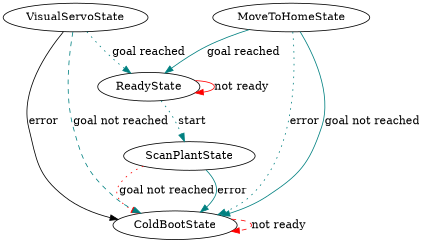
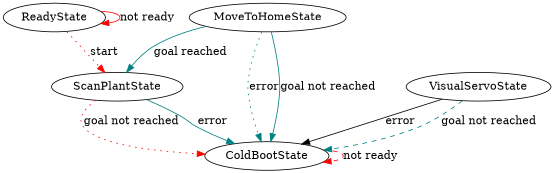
edge "MoveToHomeState" -> "ReadyState": now "MoveToHomeState" -> "ScanPlantState"
edge "VisualServoState" -> "ReadyState": removed, label "goal reached"
edge "ReadyState" -> "ScanPlantState": color teal -> red
